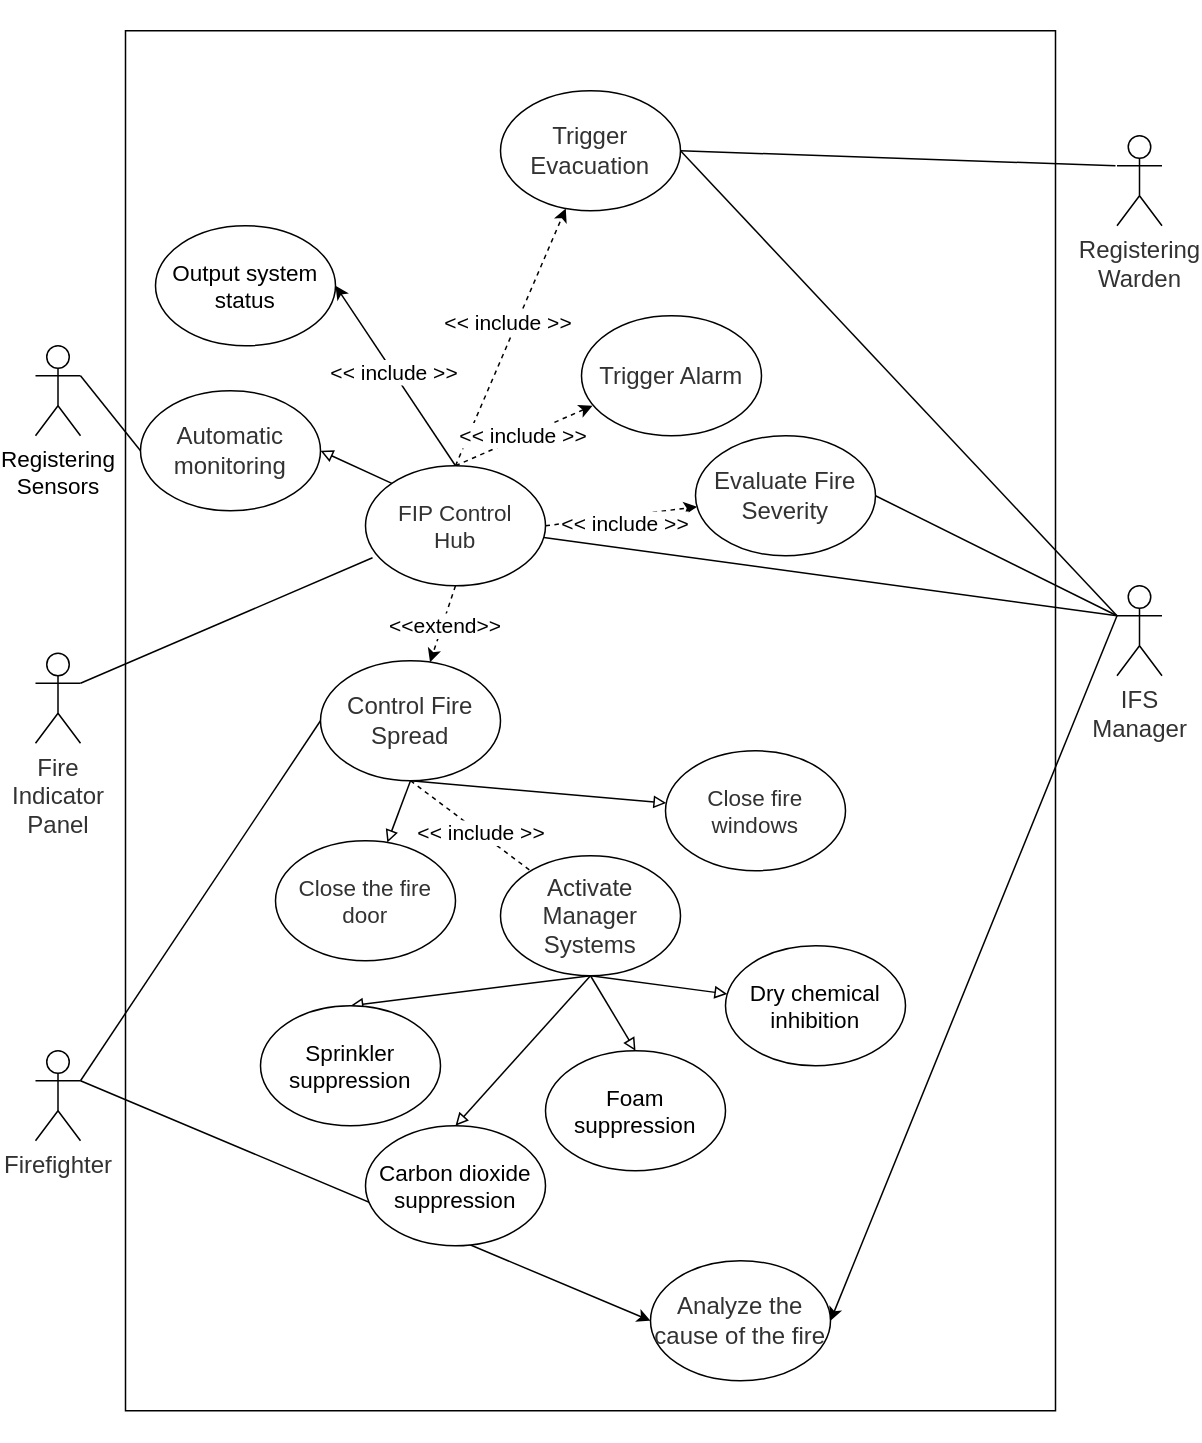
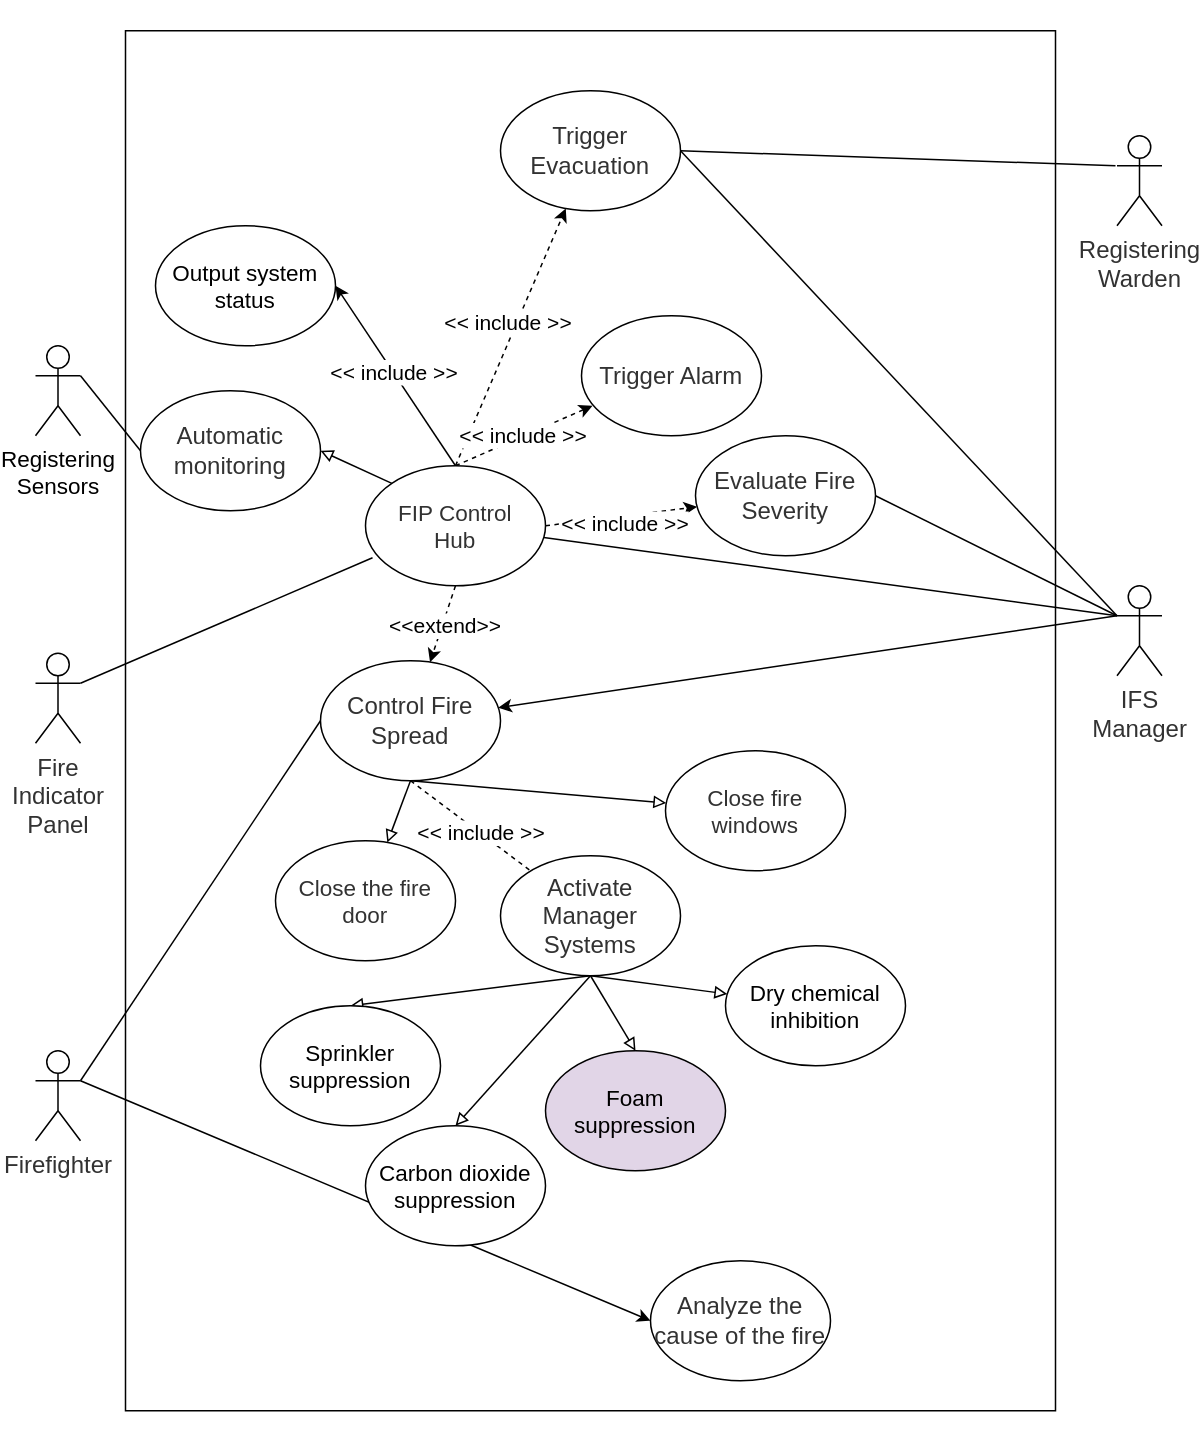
edge "IFS Manager" -> "Analyze the cause of the fire": now "IFS Manager" -> "Control Fire Spread"
node "Foam suppression": fillcolor #ffffff -> #e1d5e7
